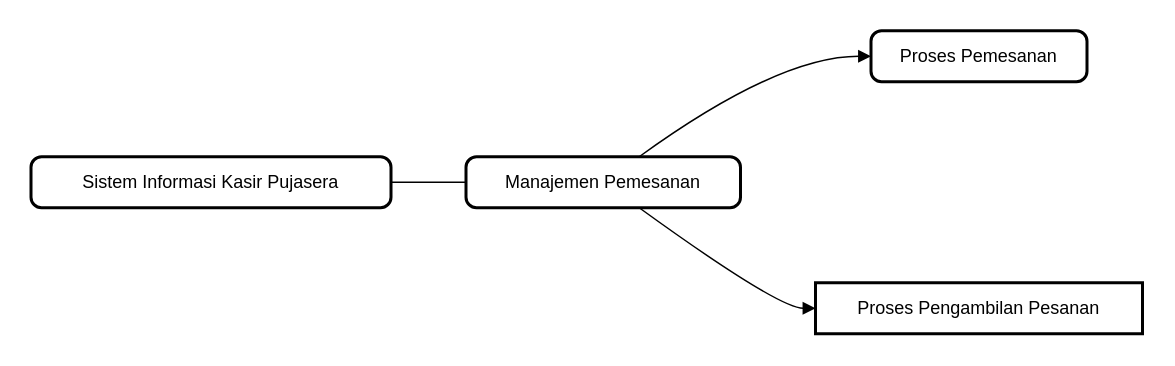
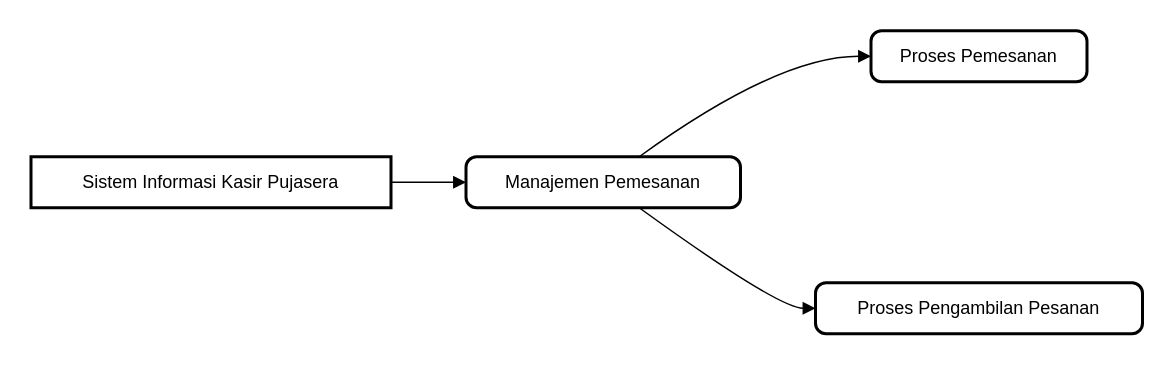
node "Sistem Informasi Kasir Pujasera": shape rounded rectangle -> rectangle
edge "Sistem Informasi Kasir Pujasera" -- "Manajemen Pemesanan": arrowhead none -> block
node "Proses Pengambilan Pesanan": shape rectangle -> rounded rectangle
